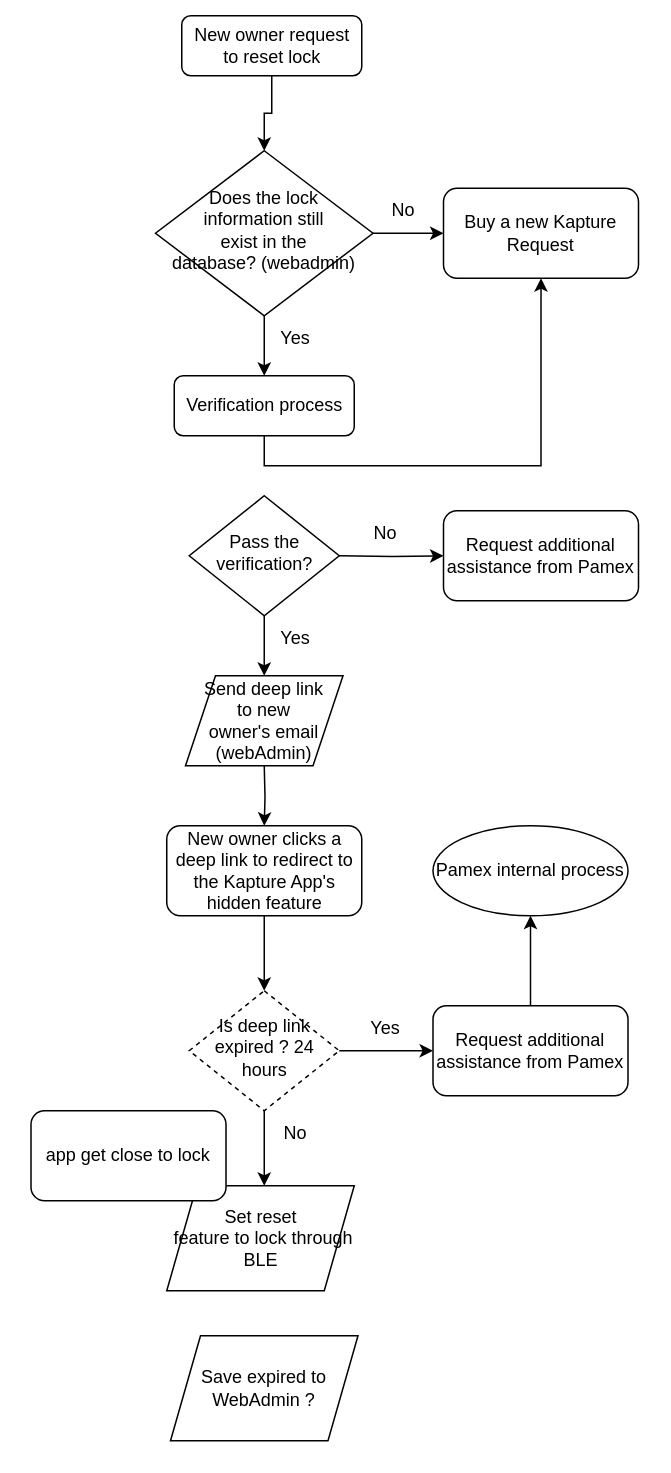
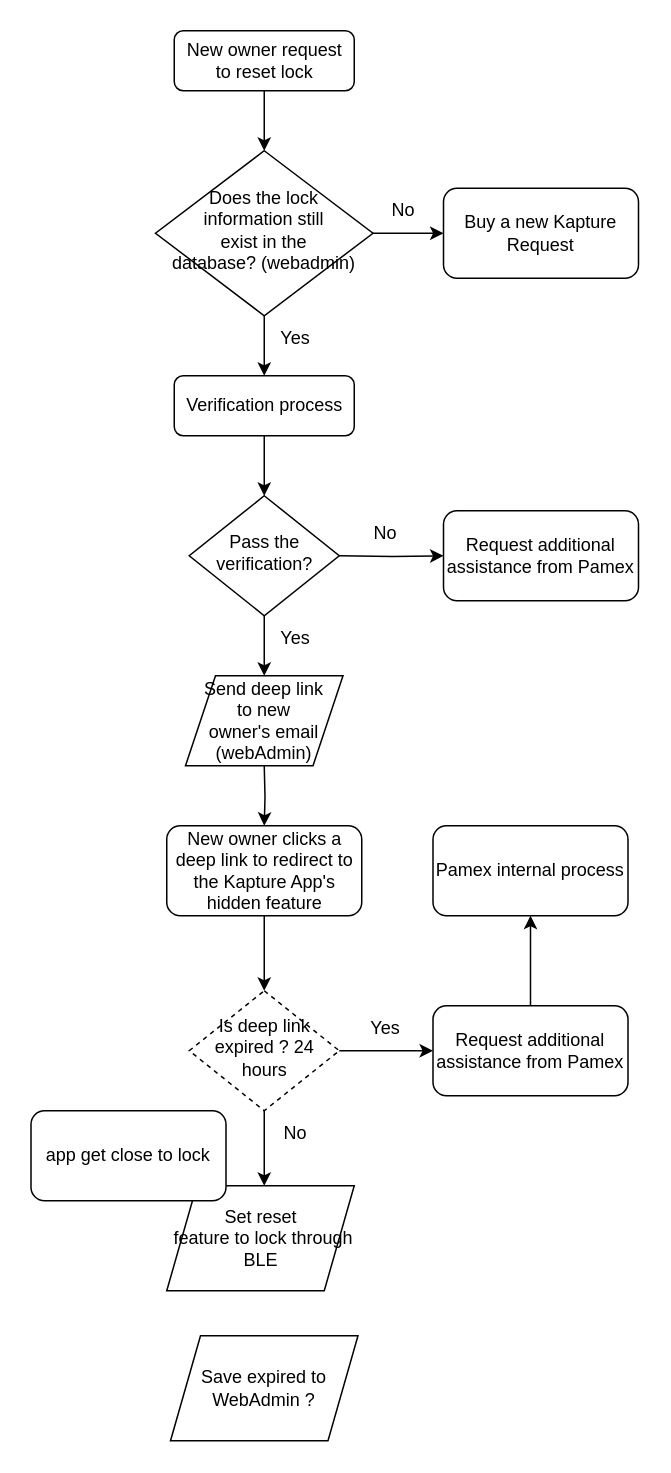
node "New owner request to reset lock": moved (272, 46) -> (264, 61)
edge "Verification process" -> "Buy a new Kapture Request": now "Verification process" -> "Pass the verification?"
node "Pamex internal process": shape ellipse -> rounded rectangle
